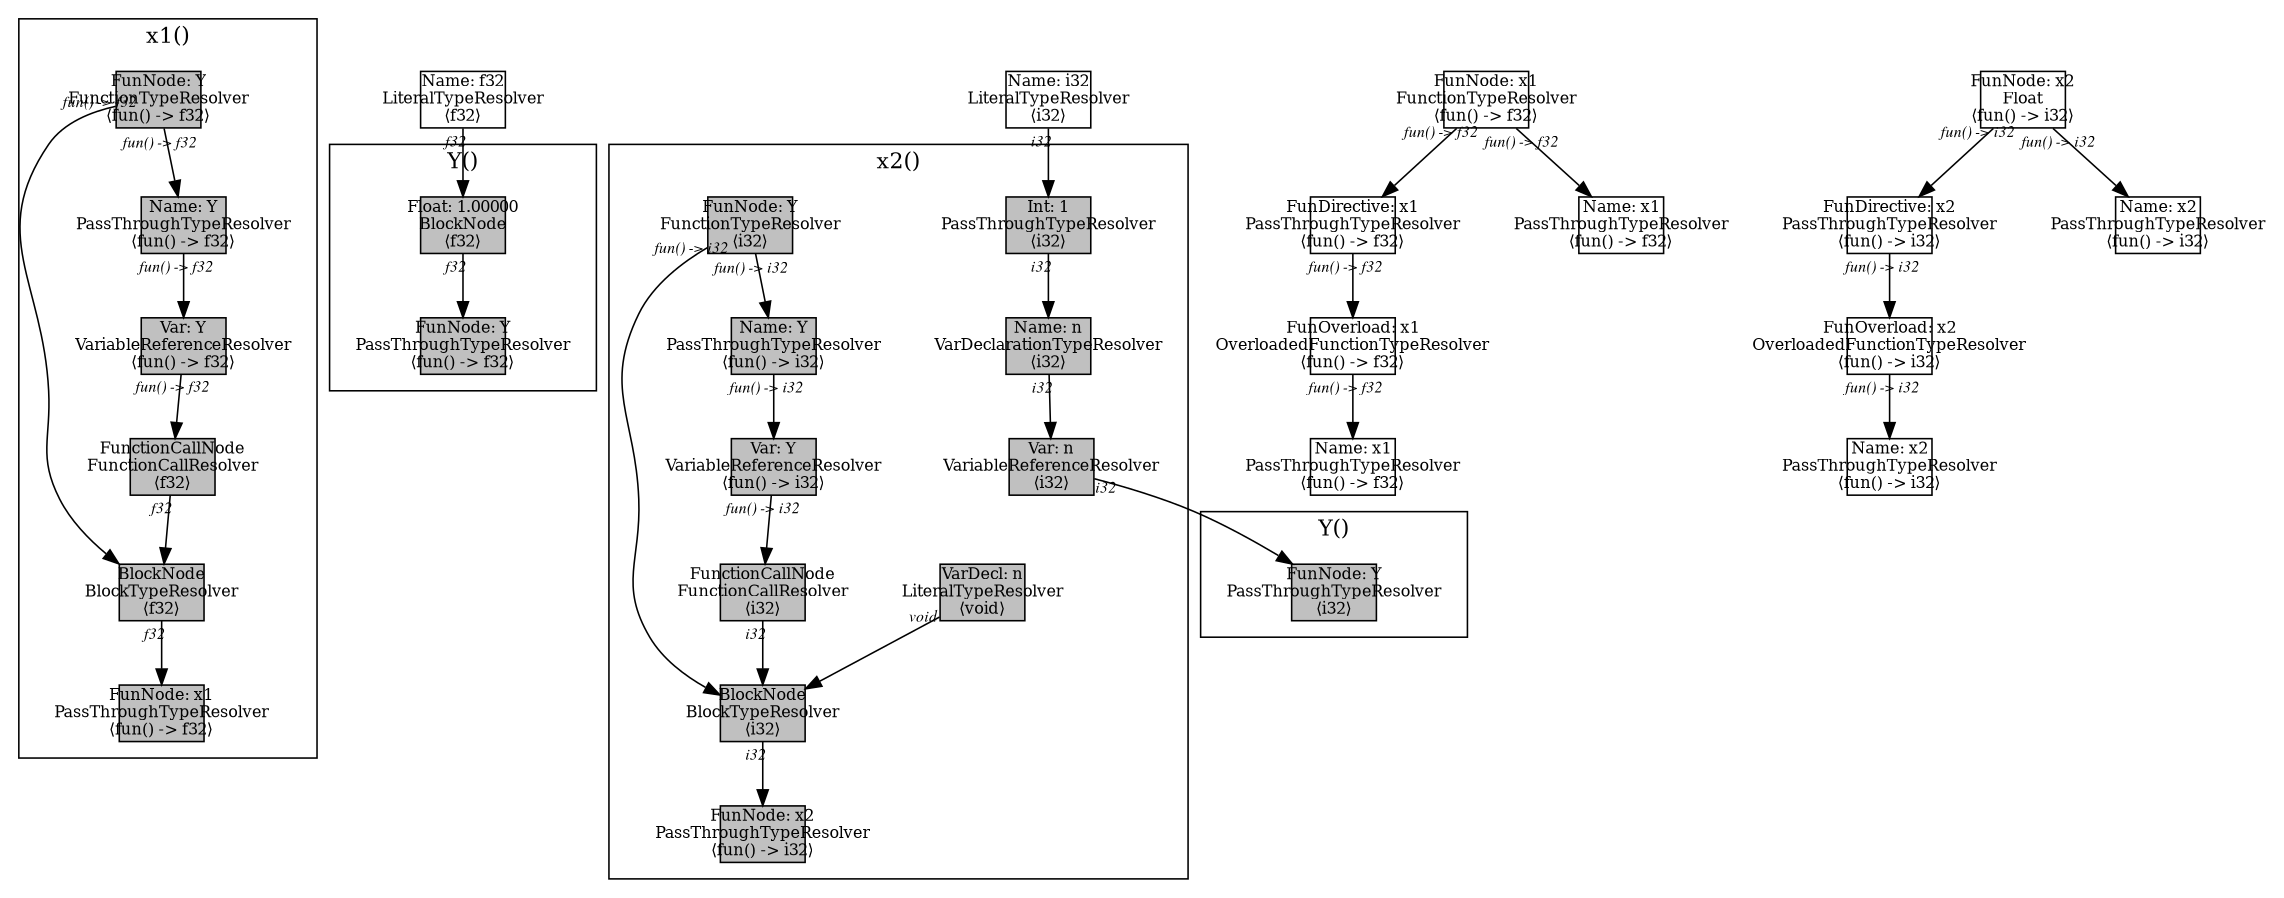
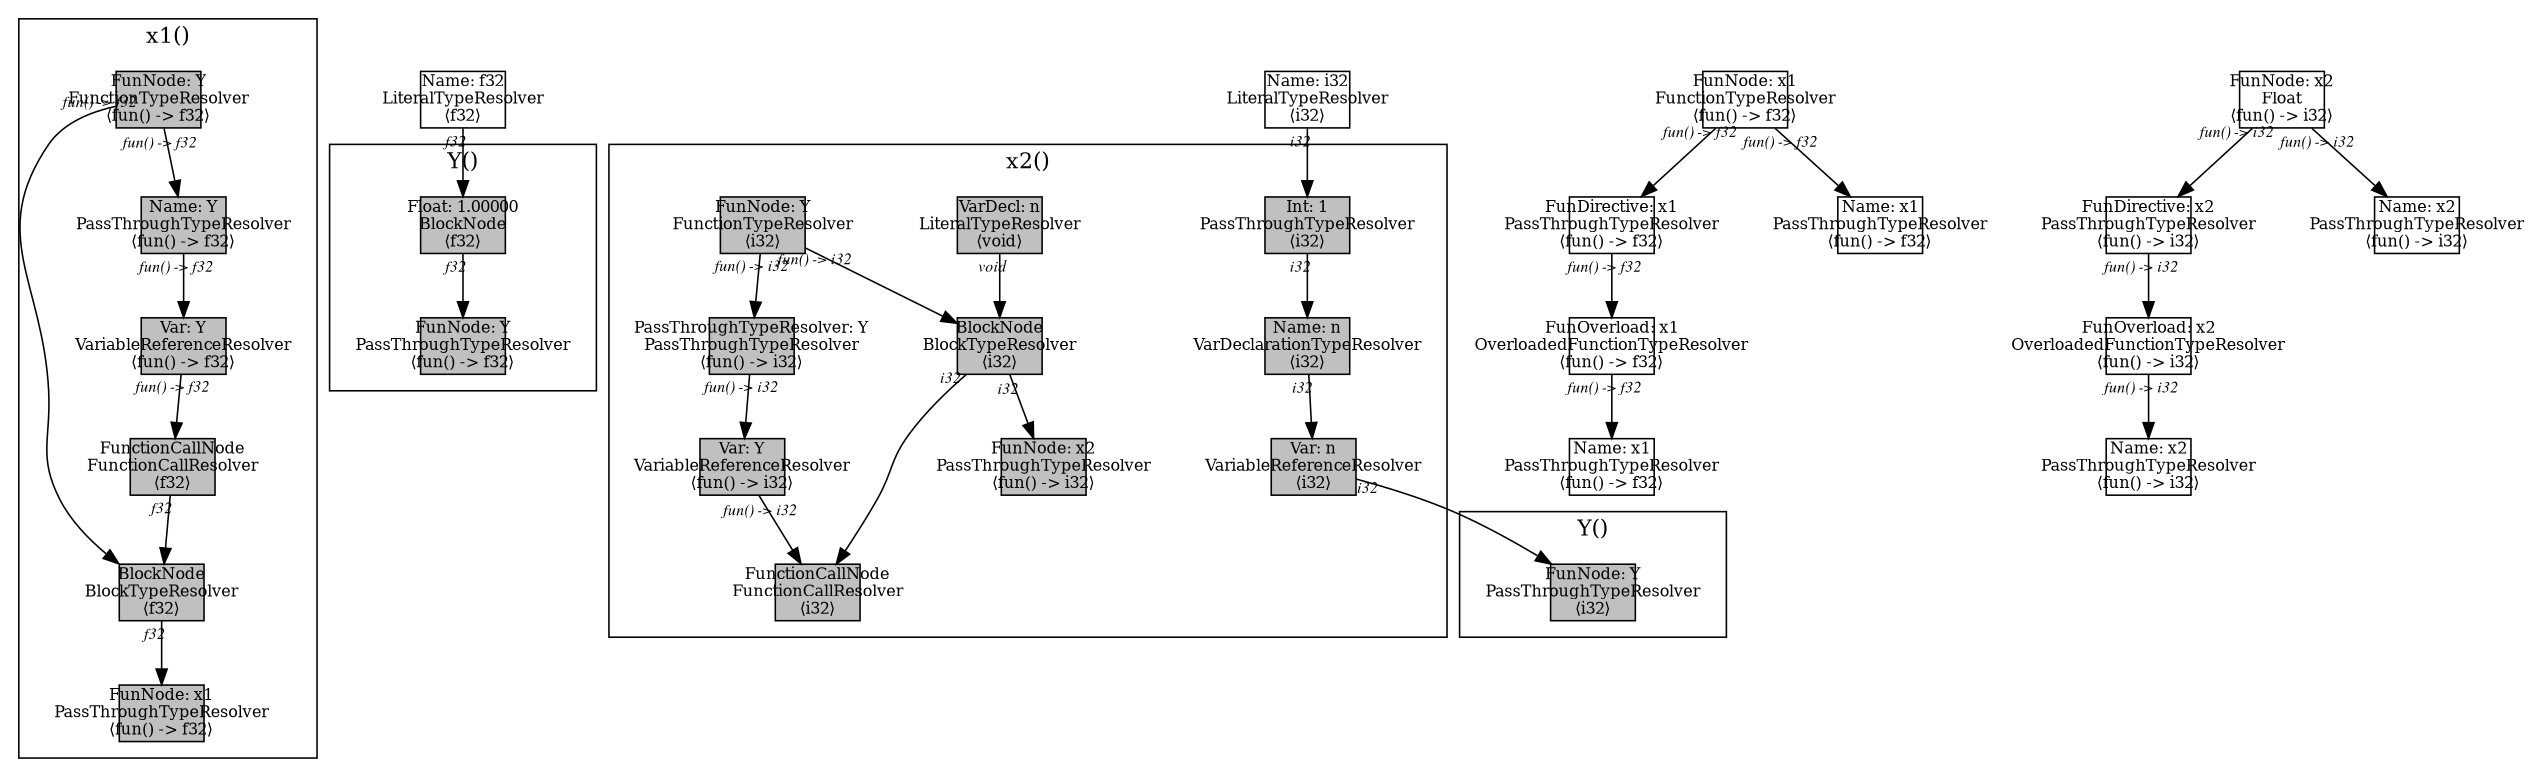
node "Name: Y PassThroughTypeResolver ⟨fun() -> i32⟩": label "Name: Y PassThroughTypeResolver ⟨fun() -> i32⟩" -> "PassThroughTypeResolver: Y PassThroughTypeResolver ⟨fun() -> i32⟩"
edge "FunctionCallNode FunctionCallResolver ⟨i32⟩" -> "BlockNode BlockTypeResolver ⟨i32⟩": reversed
